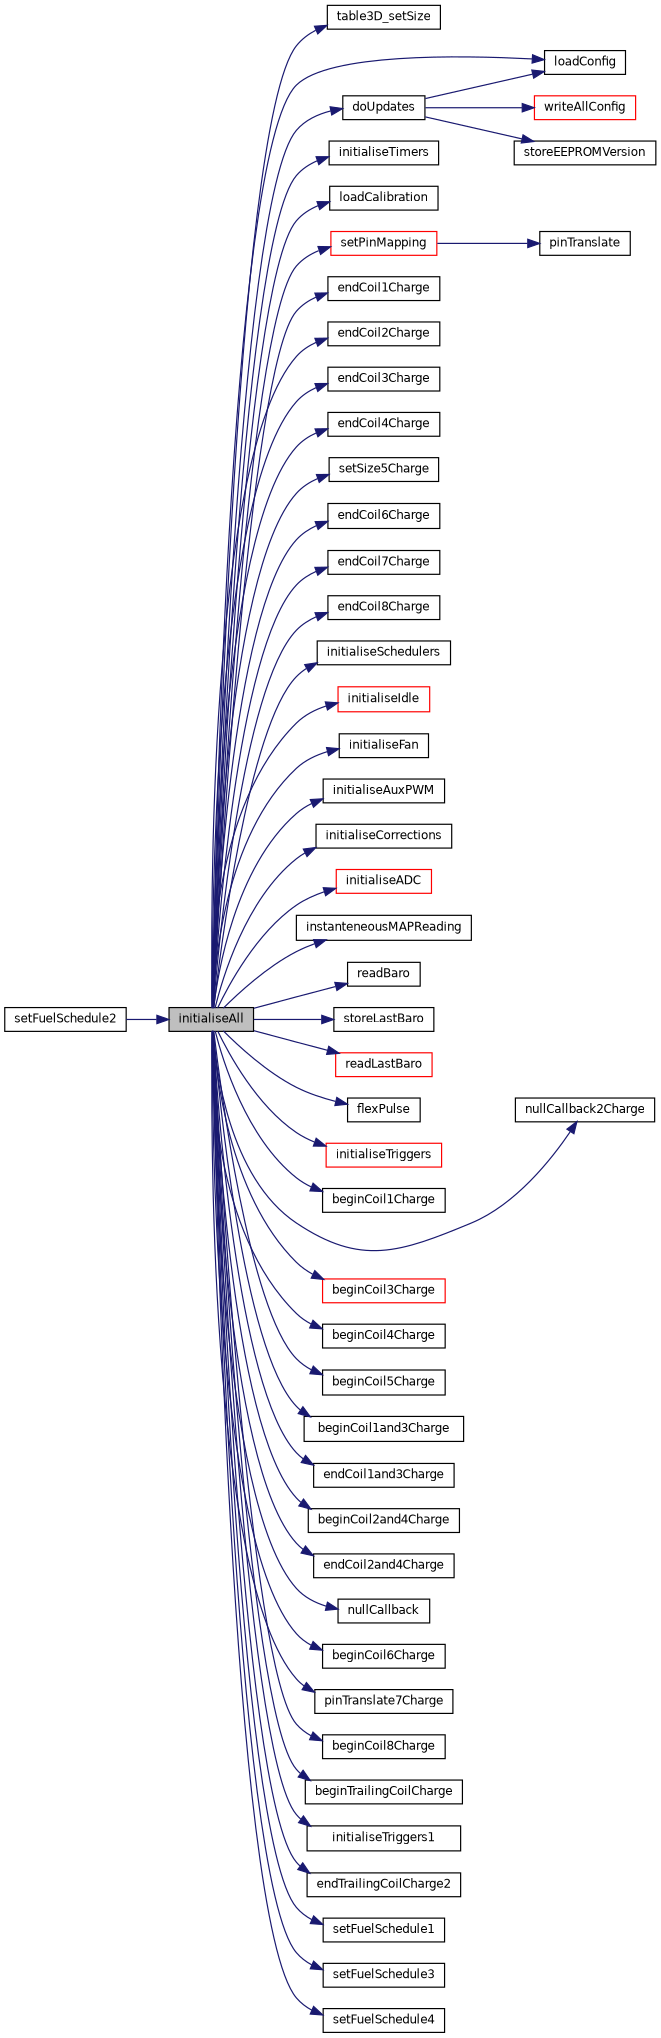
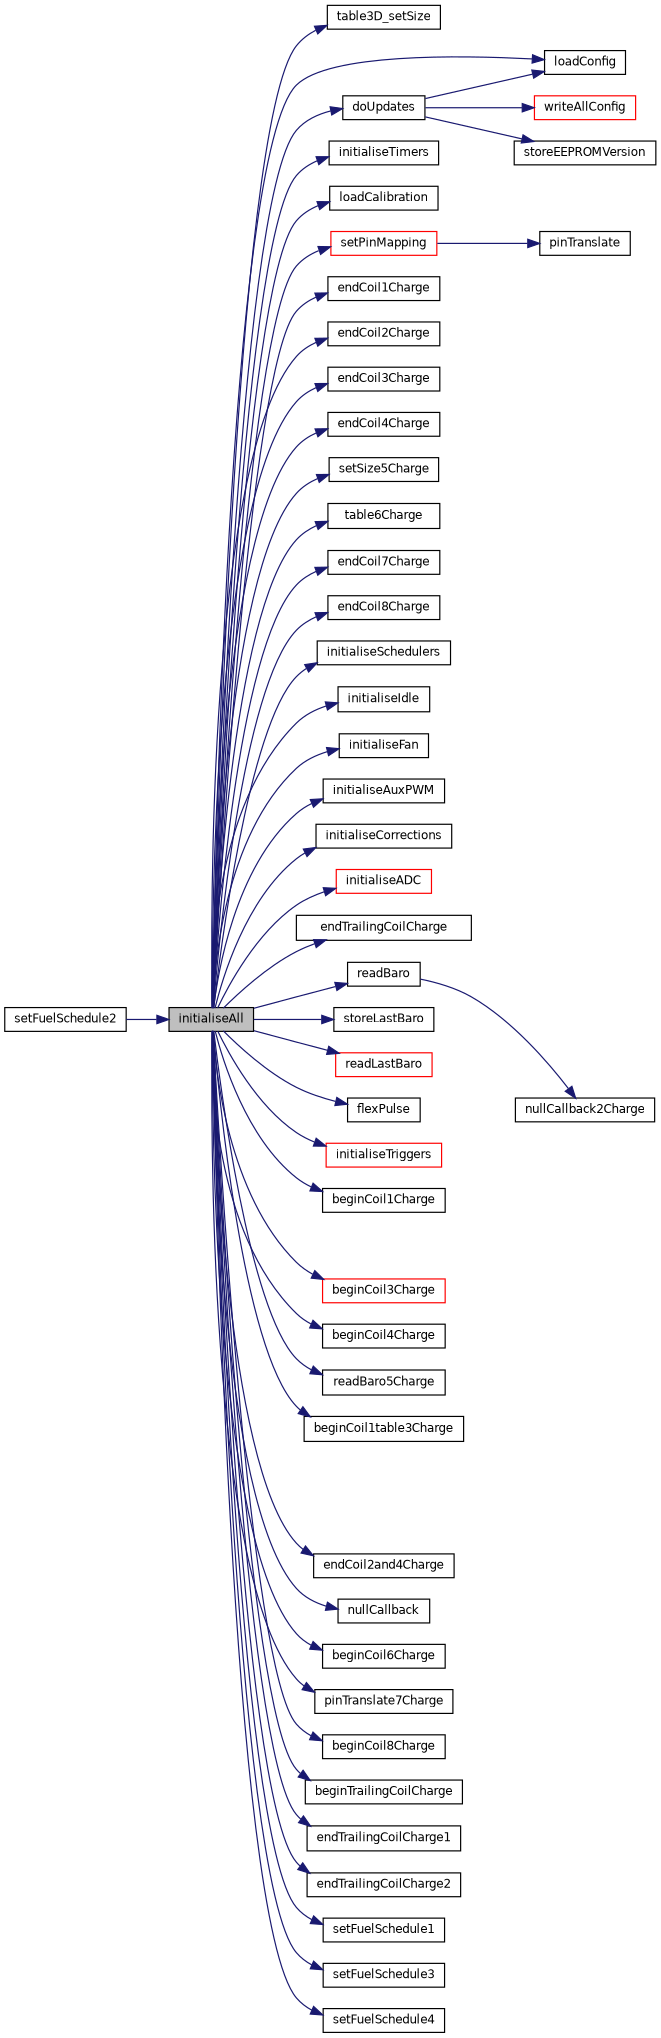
node "endCoil6Charge": label "endCoil6Charge" -> "table6Charge"
node "initialiseIdle": color red -> black
node "instanteneousMAPReading": label "instanteneousMAPReading" -> "endTrailingCoilCharge"
edge "initialiseAll" -> "nullCallback2Charge": now "readBaro" -> "nullCallback2Charge"
node "beginCoil5Charge": label "beginCoil5Charge" -> "readBaro5Charge"
node "beginCoil1and3Charge": label "beginCoil1and3Charge" -> "beginCoil1table3Charge"
node "endCoil1and3Charge": removed
node "beginCoil2and4Charge": removed
node "initialiseTriggers1": label "initialiseTriggers1" -> "endTrailingCoilCharge1"
